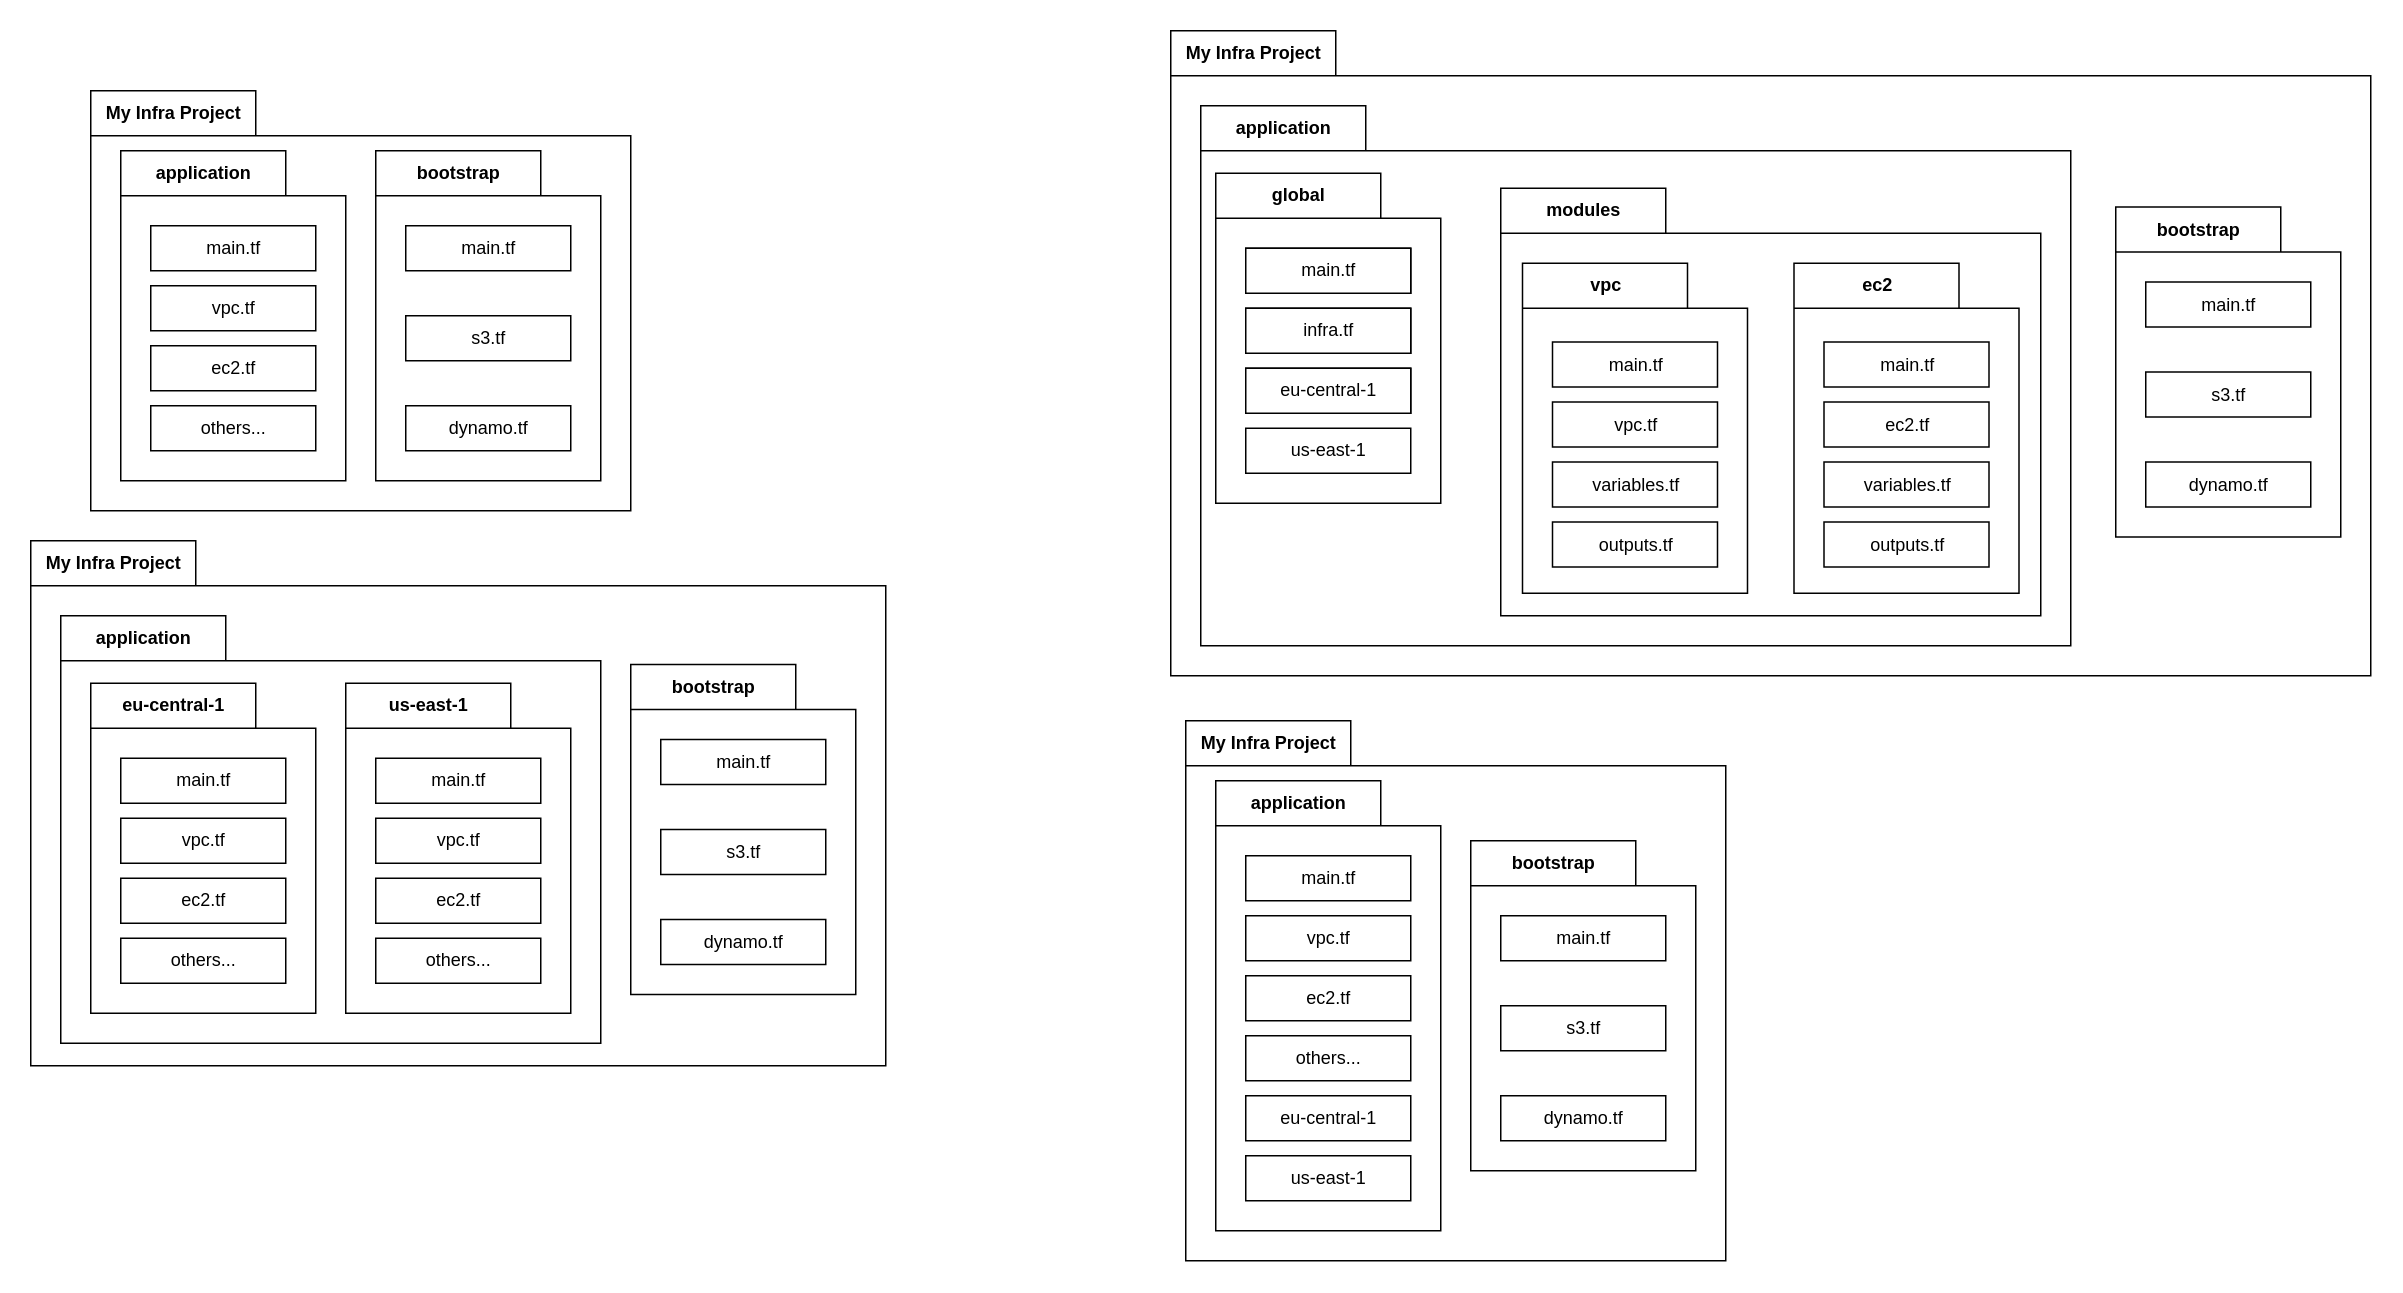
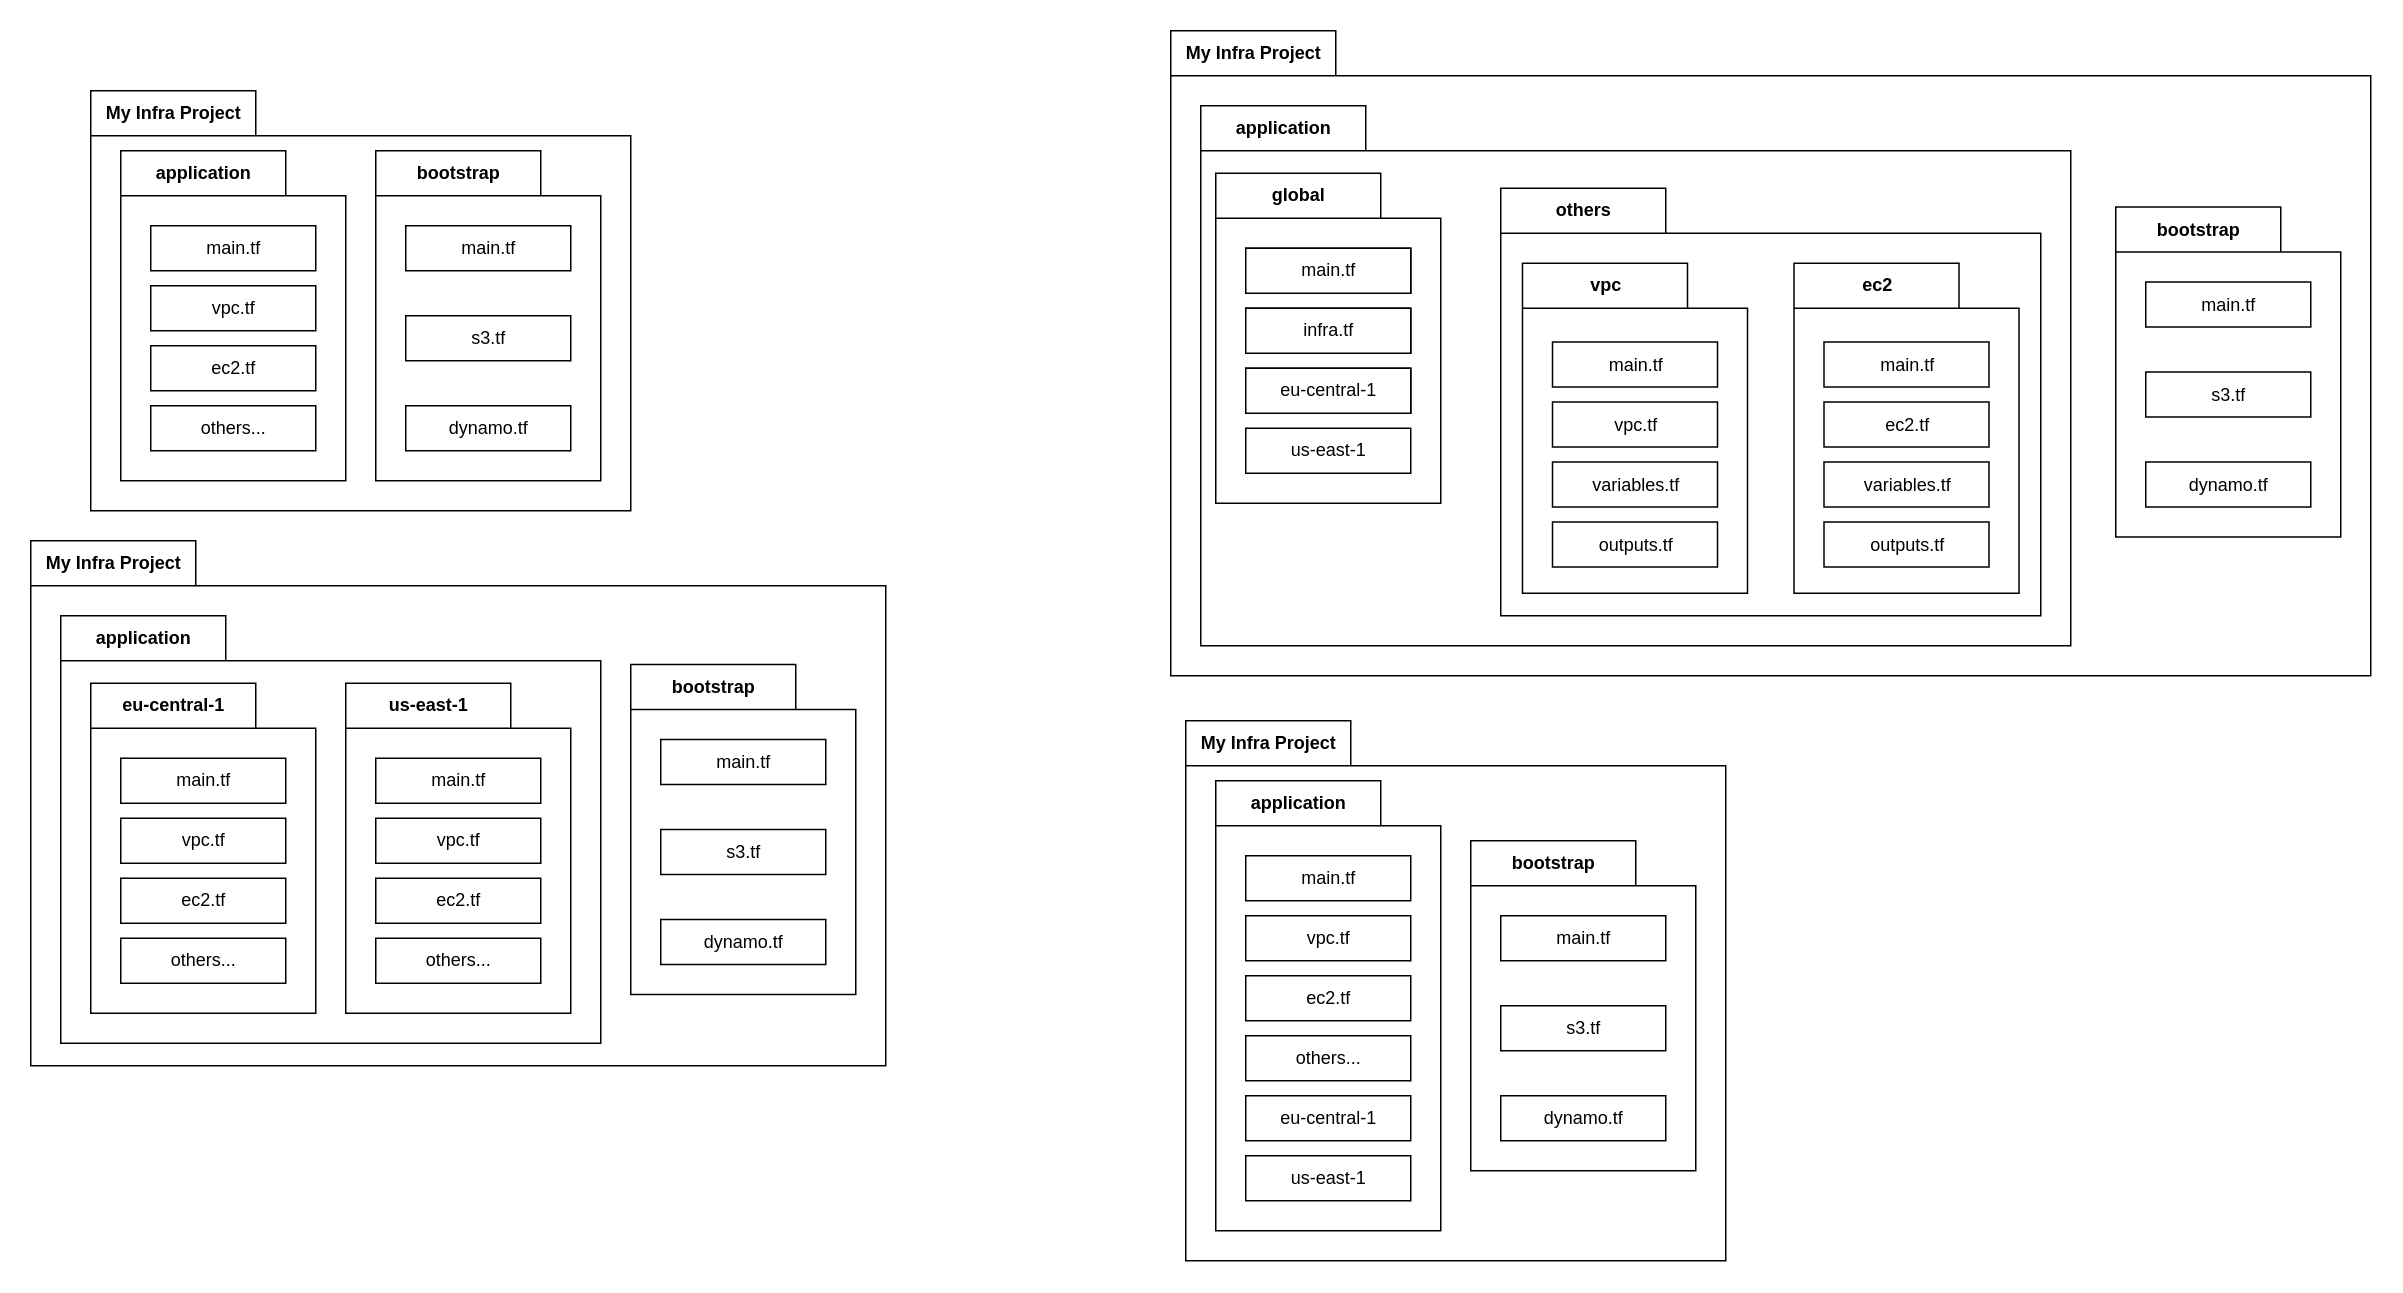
node "modules": label "modules" -> "others"
